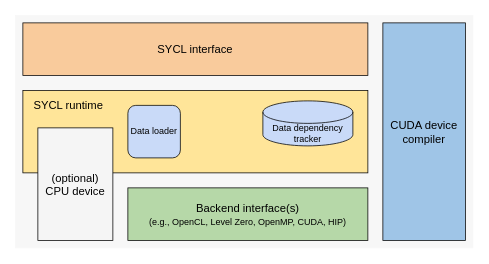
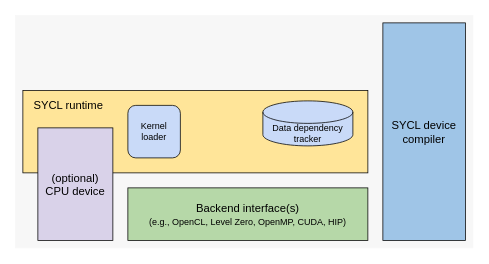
node "SYCL interface": removed
node "Data loader": label "Data loader" -> "Kernel loader"
node "CUDA devicecompiler": label "CUDA devicecompiler" -> "SYCL devicecompiler"
node "(optional)CPU device": fillcolor #f5f5f5 -> #d9d2e9
